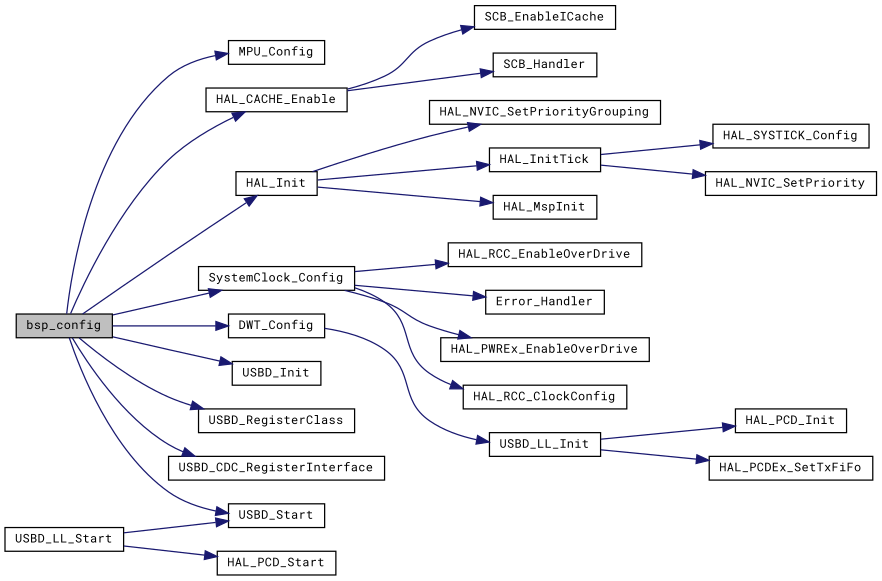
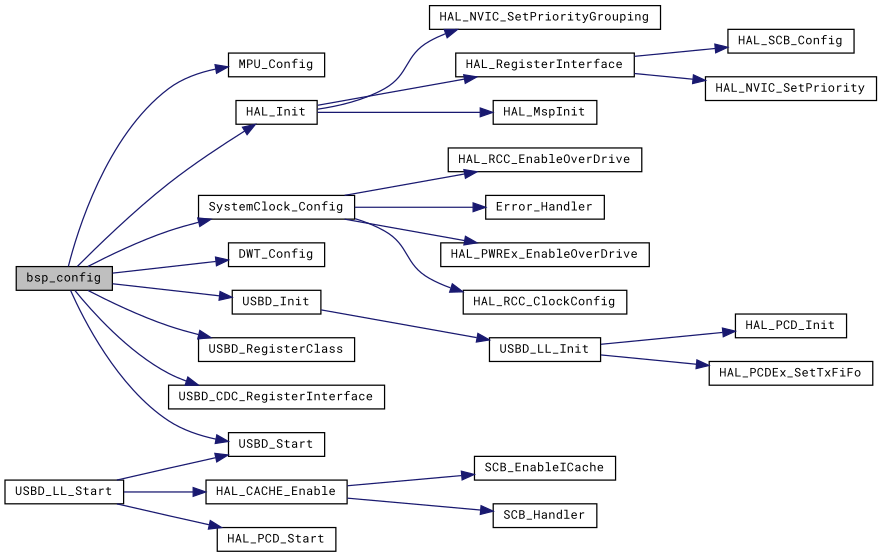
node "HAL_SYSTICK_Config": label "HAL_SYSTICK_Config" -> "HAL_SCB_Config"
node "HAL_InitTick": label "HAL_InitTick" -> "HAL_RegisterInterface"
edge "bsp_config" -> "HAL_CACHE_Enable": now "USBD_LL_Start" -> "HAL_CACHE_Enable"
edge "DWT_Config" -> "USBD_LL_Init": now "USBD_Init" -> "USBD_LL_Init"
